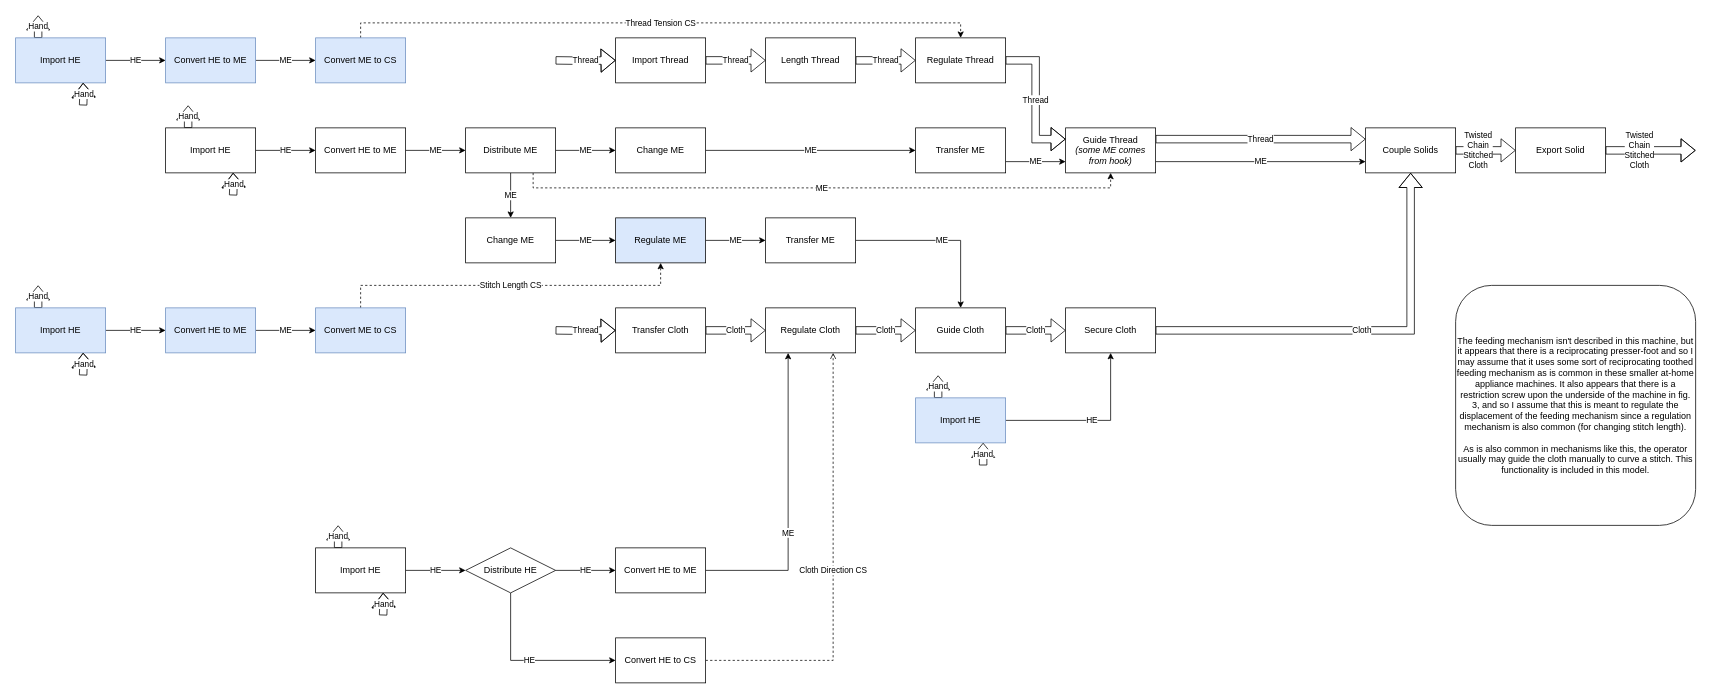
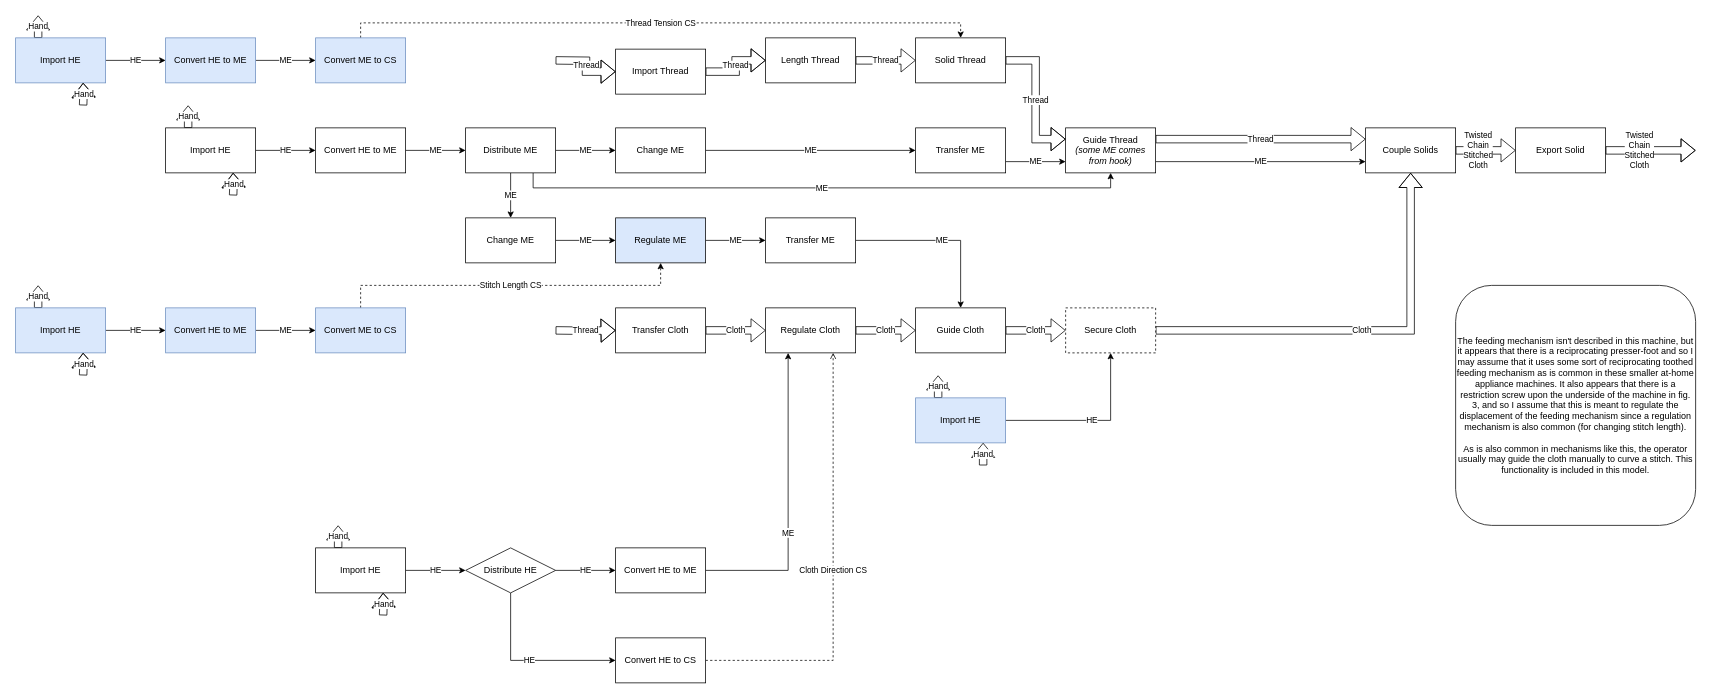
node "Import Thread": moved (660, 60) -> (660, 72)
node "Regulate Thread": label "Regulate Thread" -> "Solid Thread"
edge "Distribute ME" -> "Guide Thread (some ME comes from hook)": style dashed -> solid
node "Secure Cloth": style solid -> dashed
